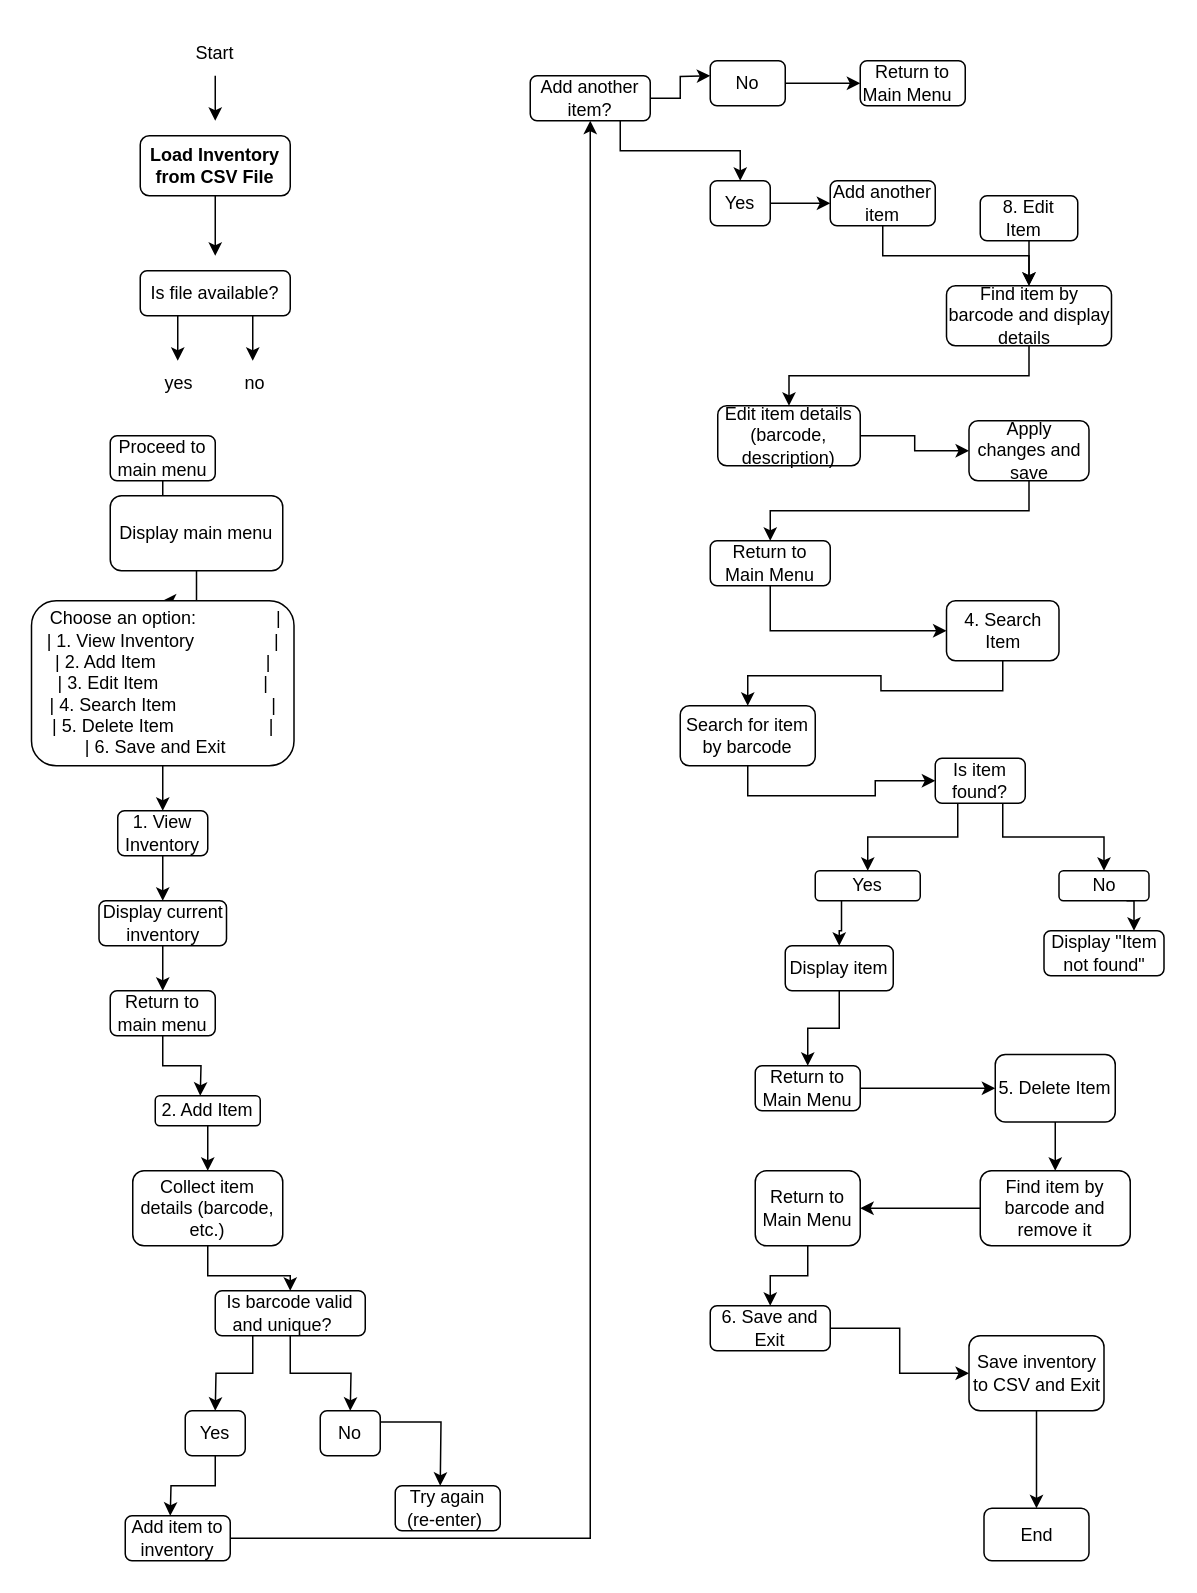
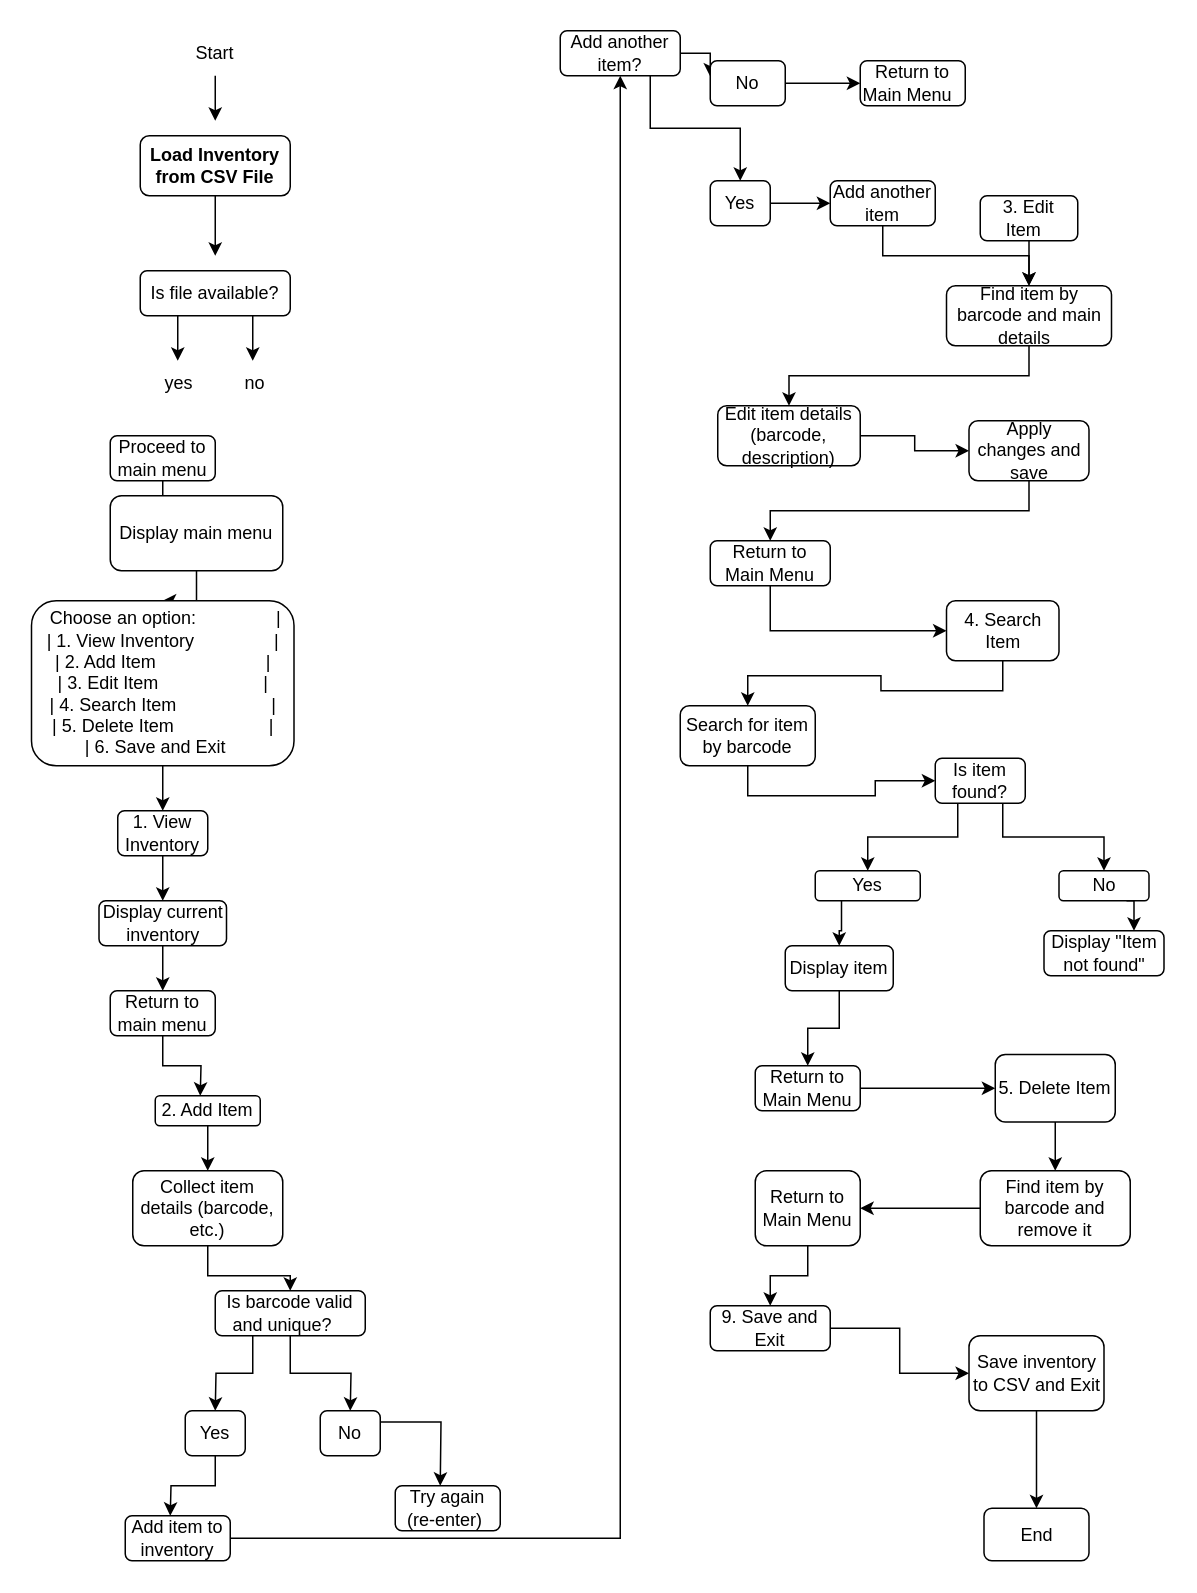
node "Add another item?": moved (590, 98) -> (620, 53)
node "8. Edit Item": label "8. Edit Item" -> "3. Edit Item"
node "Find item by barcode and display details": label "Find item by barcode and display details" -> "Find item by barcode and main details"
node "6. Save and Exit": label "6. Save and Exit" -> "9. Save and Exit"
